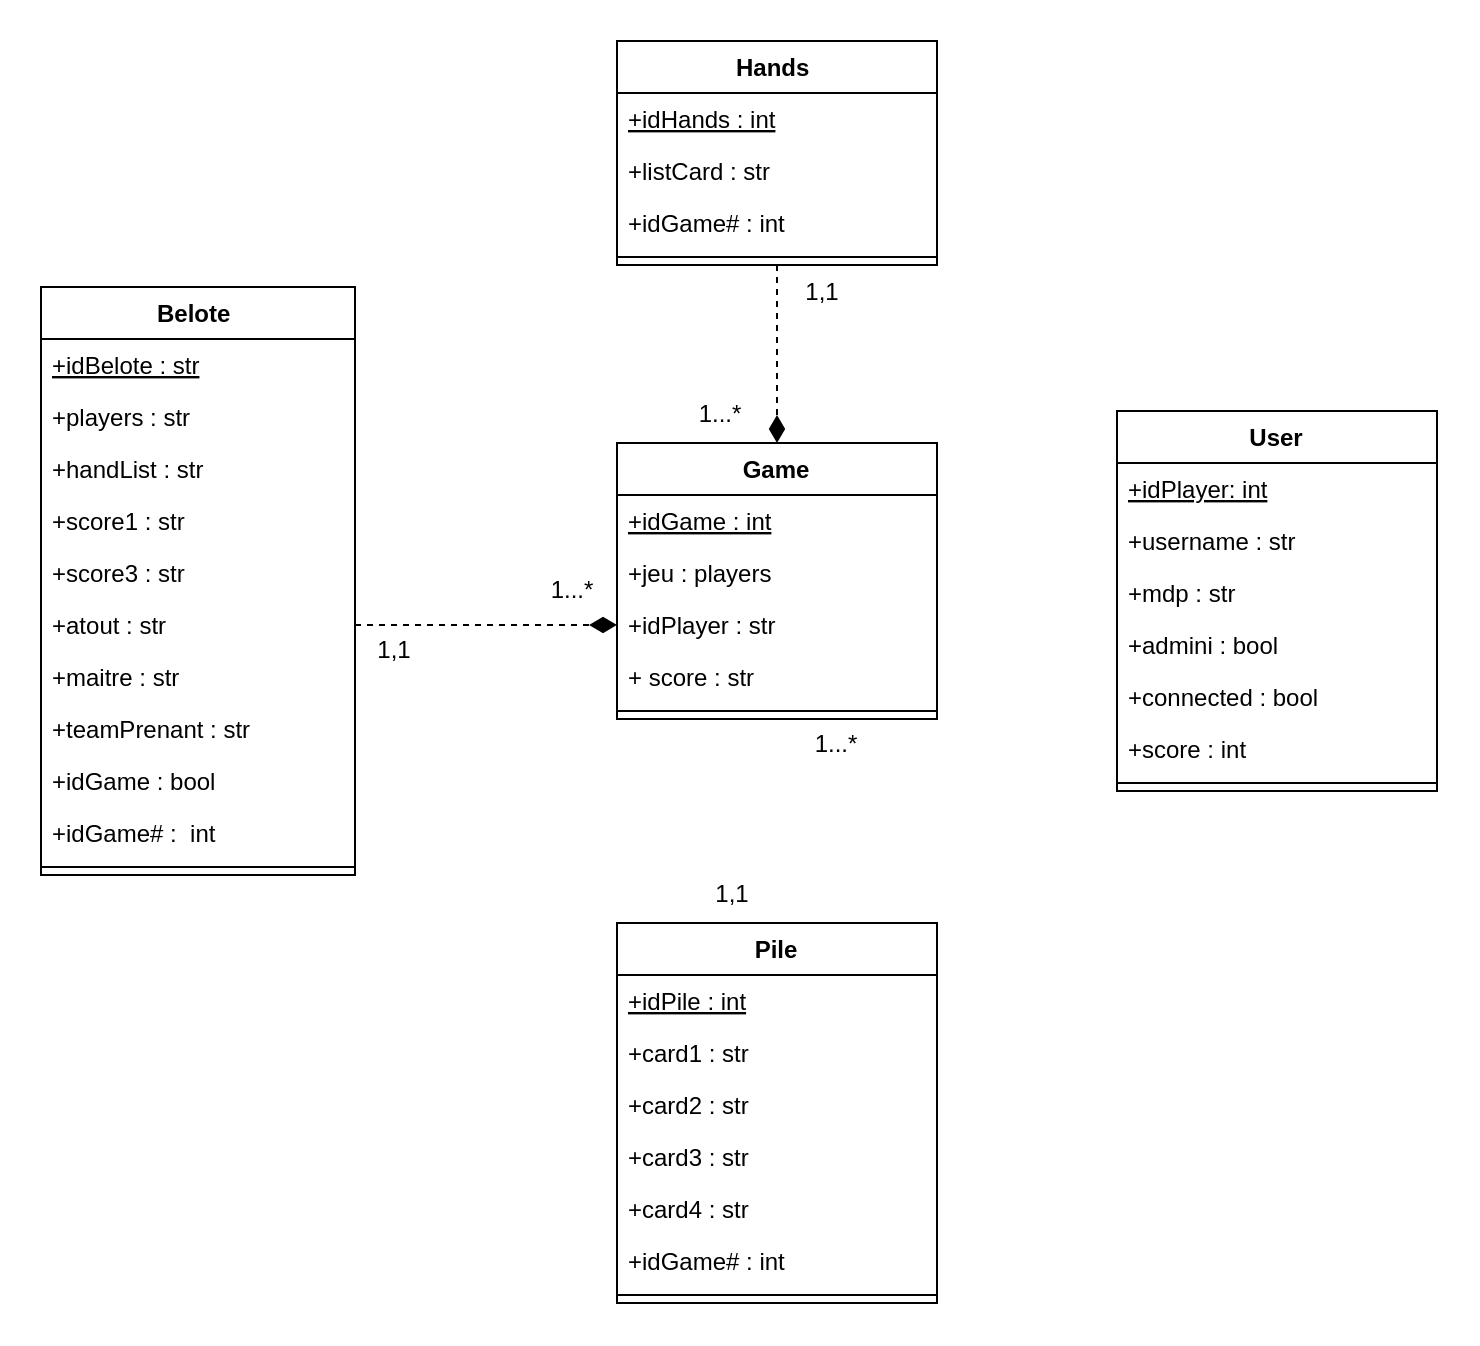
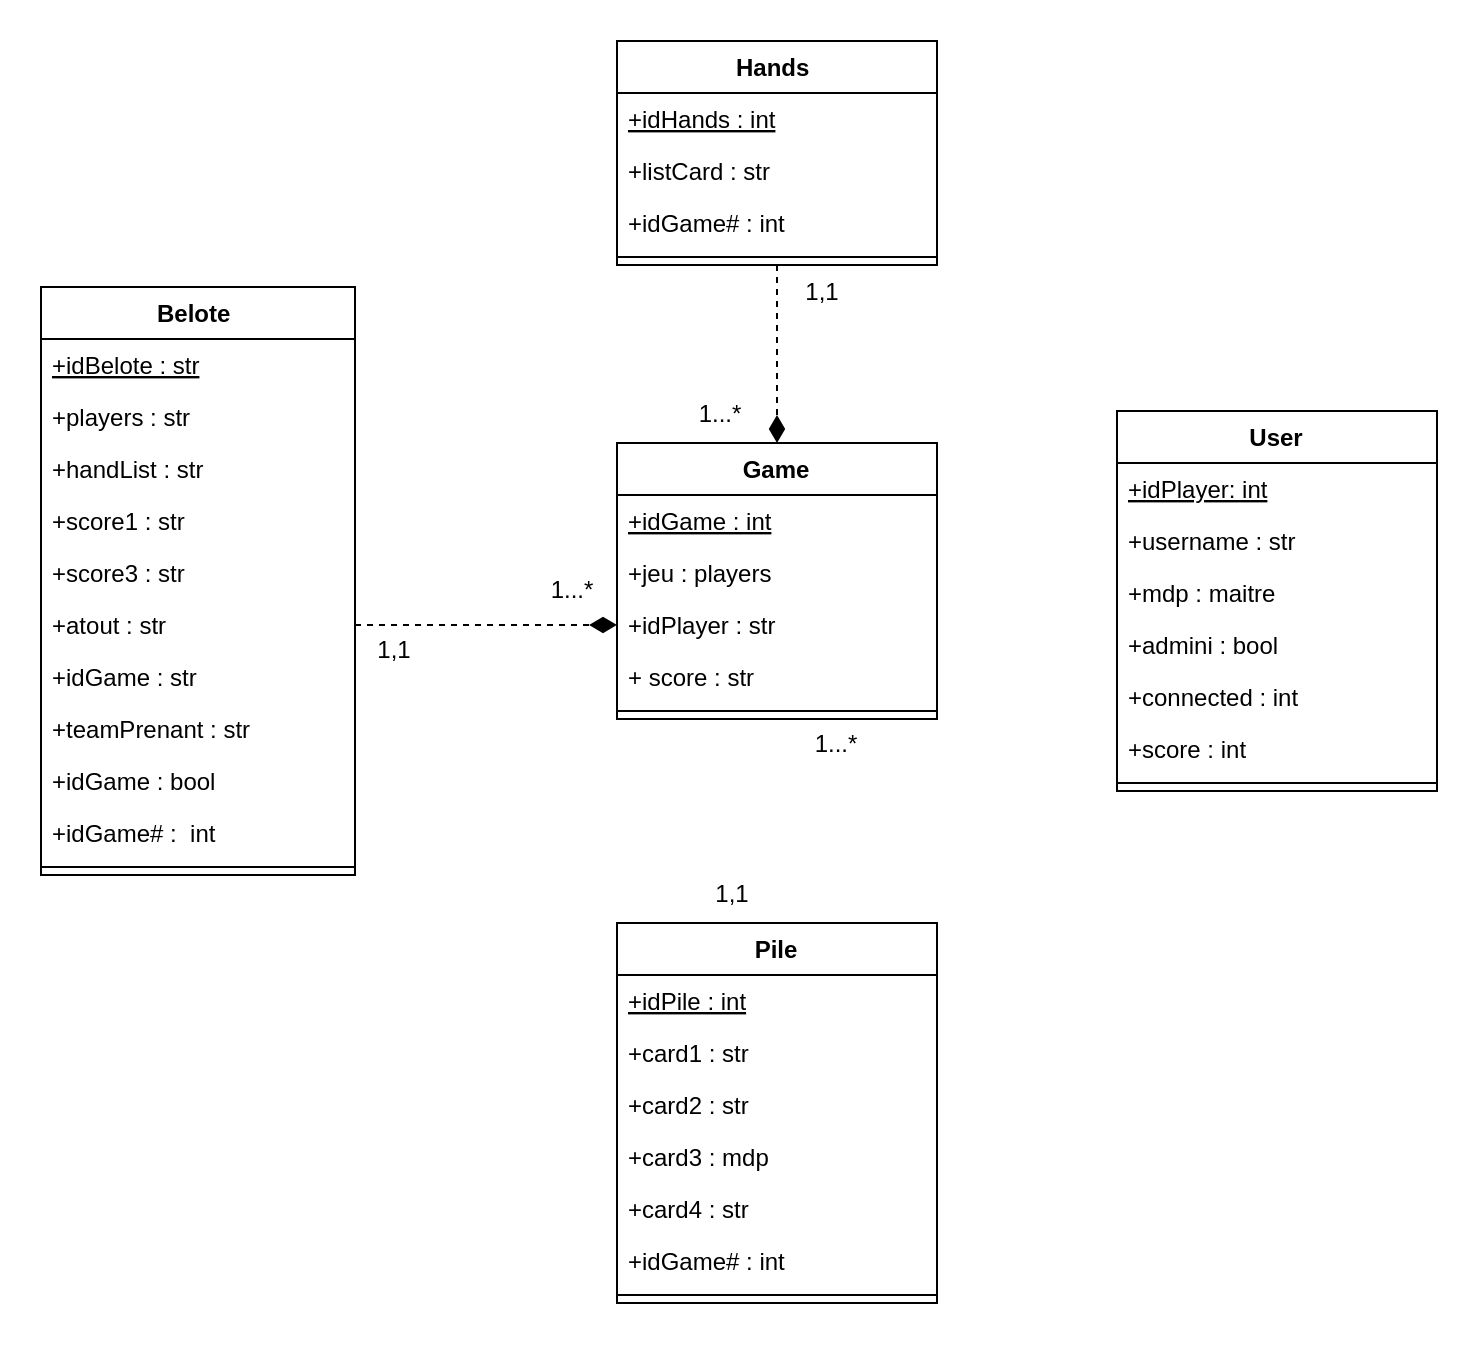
node "+mdp : str": label "+mdp : str" -> "+mdp : maitre"
node "+maitre : str": label "+maitre : str" -> "+idGame : str"
node "+connected : bool": label "+connected : bool" -> "+connected : int"
node "+card3 : str": label "+card3 : str" -> "+card3 : mdp"
